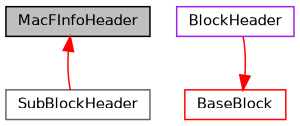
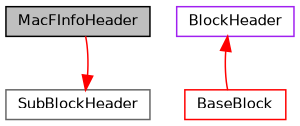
edge "BlockHeader" -> "BaseBlock": reversed
edge "SubBlockHeader" -> "MacFInfoHeader": reversed
